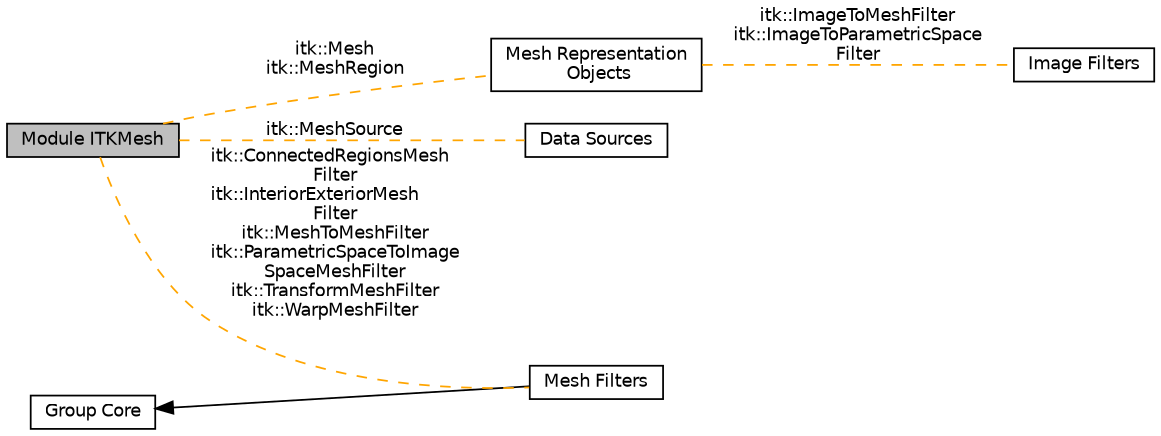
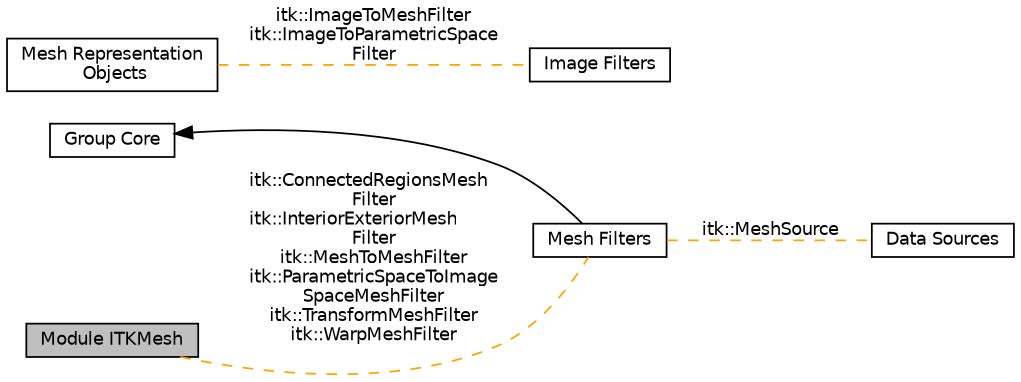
edge "Mesh Representation Objects" -- "Module ITKMesh": removed, label "itk::Mesh itk::MeshRegion"
edge "Module ITKMesh" -- "Data Sources": now "Mesh Filters" -- "Data Sources"
